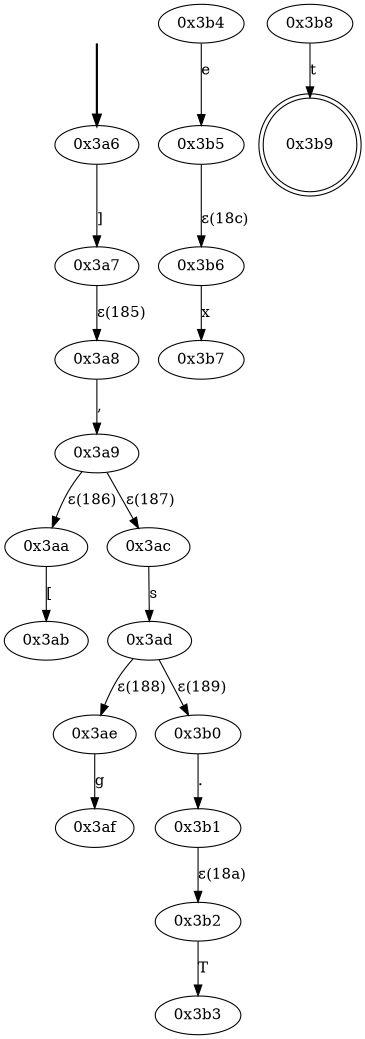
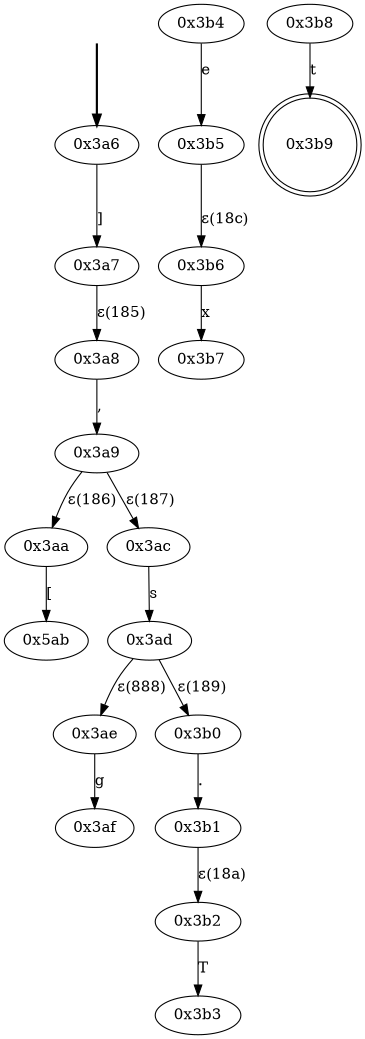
node "0x3ab": label "0x3ab" -> "0x5ab"
edge "0x3ad" -> "0x3ae": label "ε(188)" -> "ε(888)"
